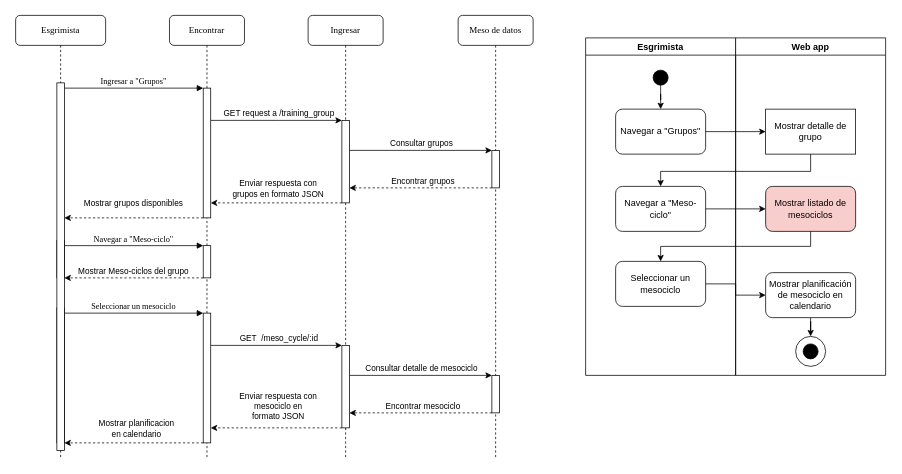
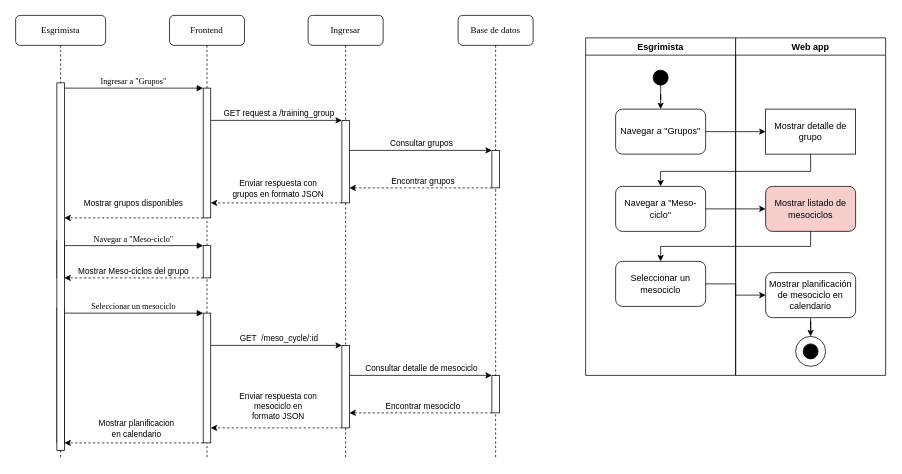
node "Encontrar": label "Encontrar" -> "Frontend"
node "Meso de datos": label "Meso de datos" -> "Base de datos"
